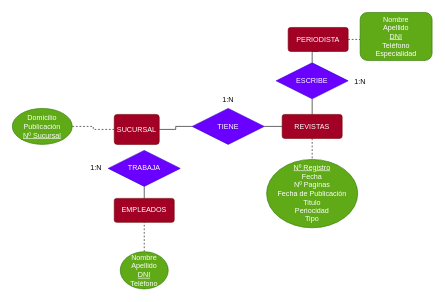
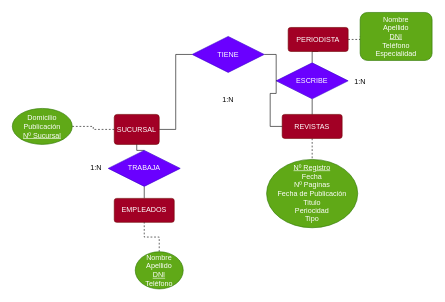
node "TIENE": moved (228, 126) -> (228, 54)
edge "SUCURSAL" -- "TRABAJA": added
node "Nombre Apellido DNI Teléfono": moved (144, 270) -> (159, 270)
